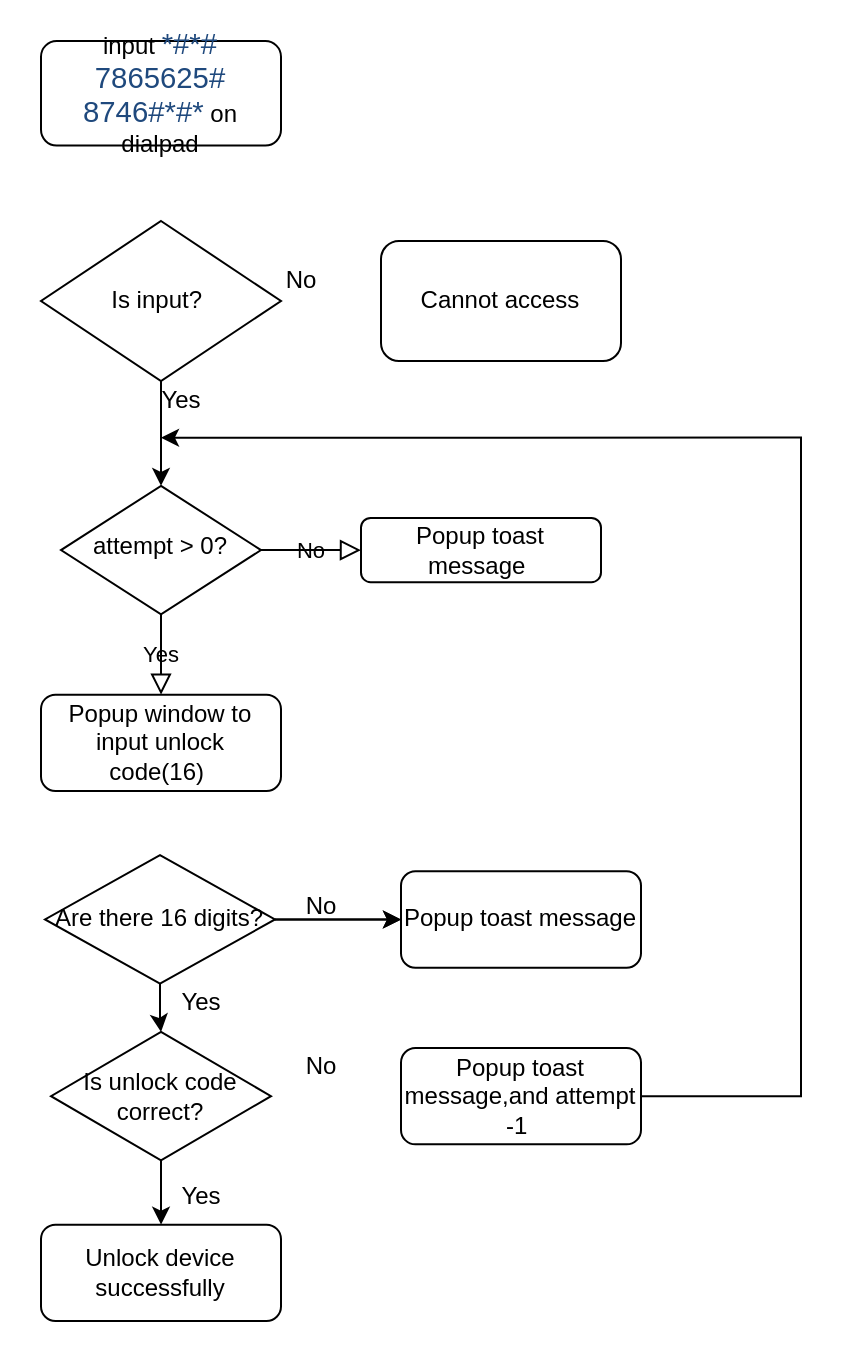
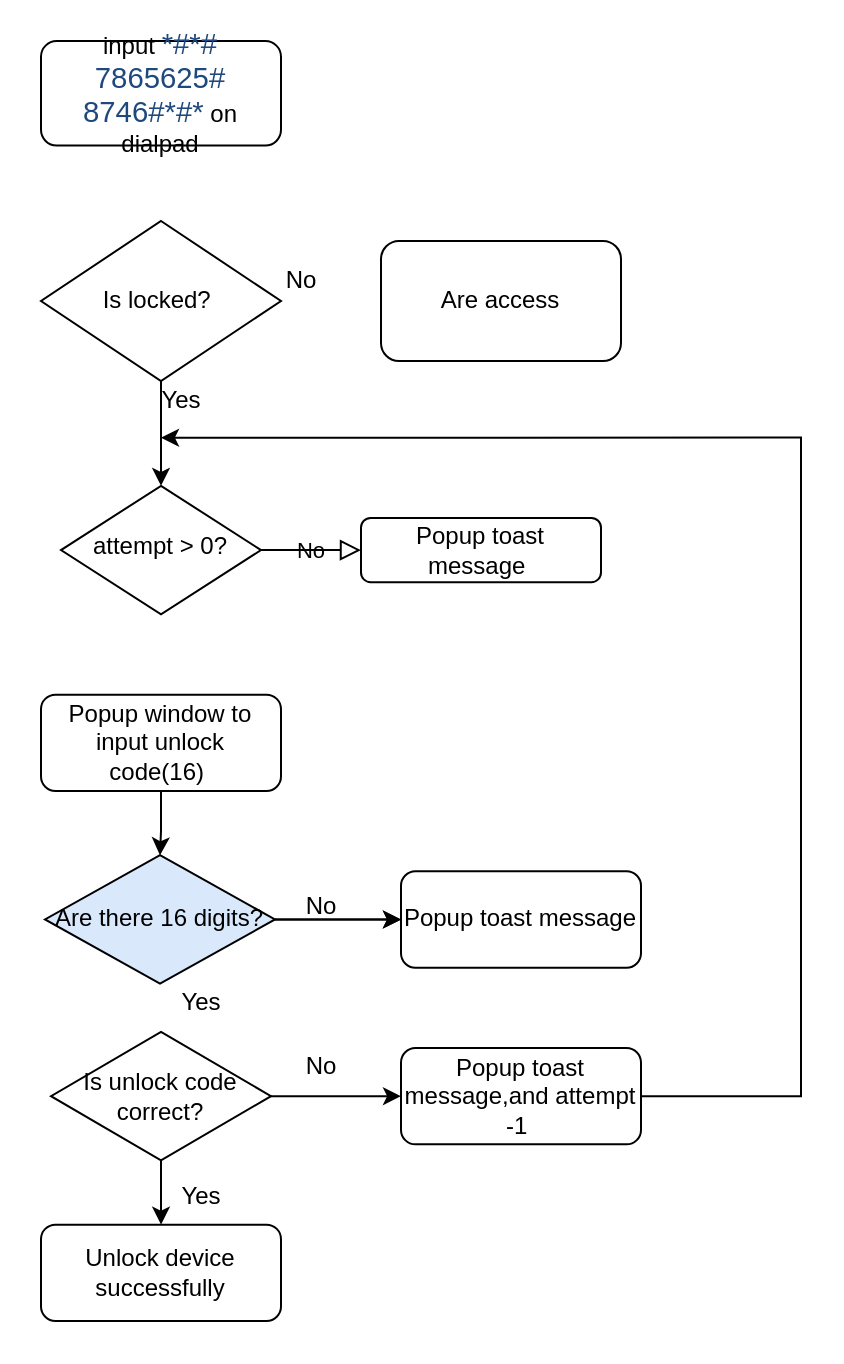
node "Is input?": label "Is input?" -> "Is locked?"
node "Cannot access": label "Cannot access" -> "Are access"
edge "attempt > 0?" -> "Popup window to input unlock code(16)": removed, label "Yes"
edge "Popup window to input unlock code(16)" -> "Are there 16 digits?": added
node "Are there 16 digits?": fillcolor #ffffff -> #dae8fc
edge "Are there 16 digits?" -> "Is unlock code correct?": removed
edge "Is unlock code correct?" -> "Popup toast message,and attempt -1": added
